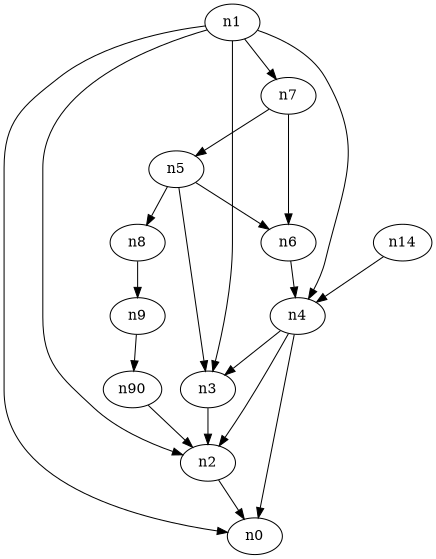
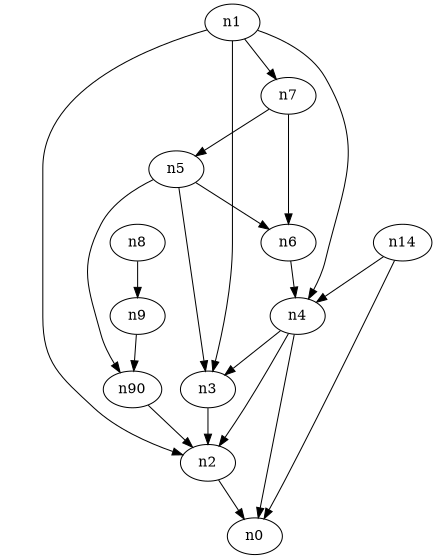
edge "n5" -> "n8": now "n5" -> "n90"
edge "n1" -> "n0": now "n14" -> "n0"
